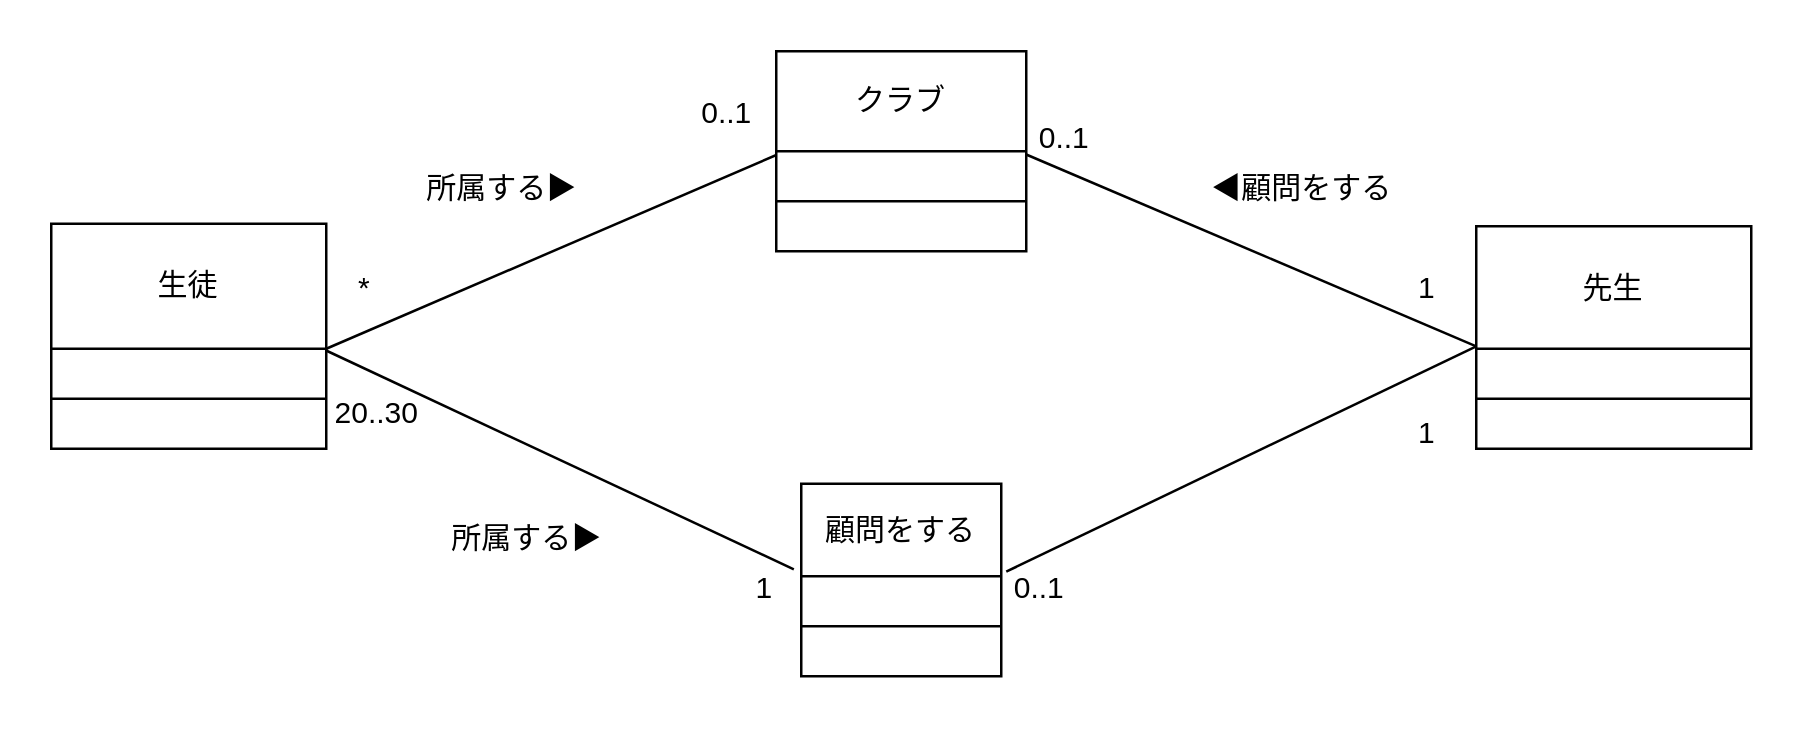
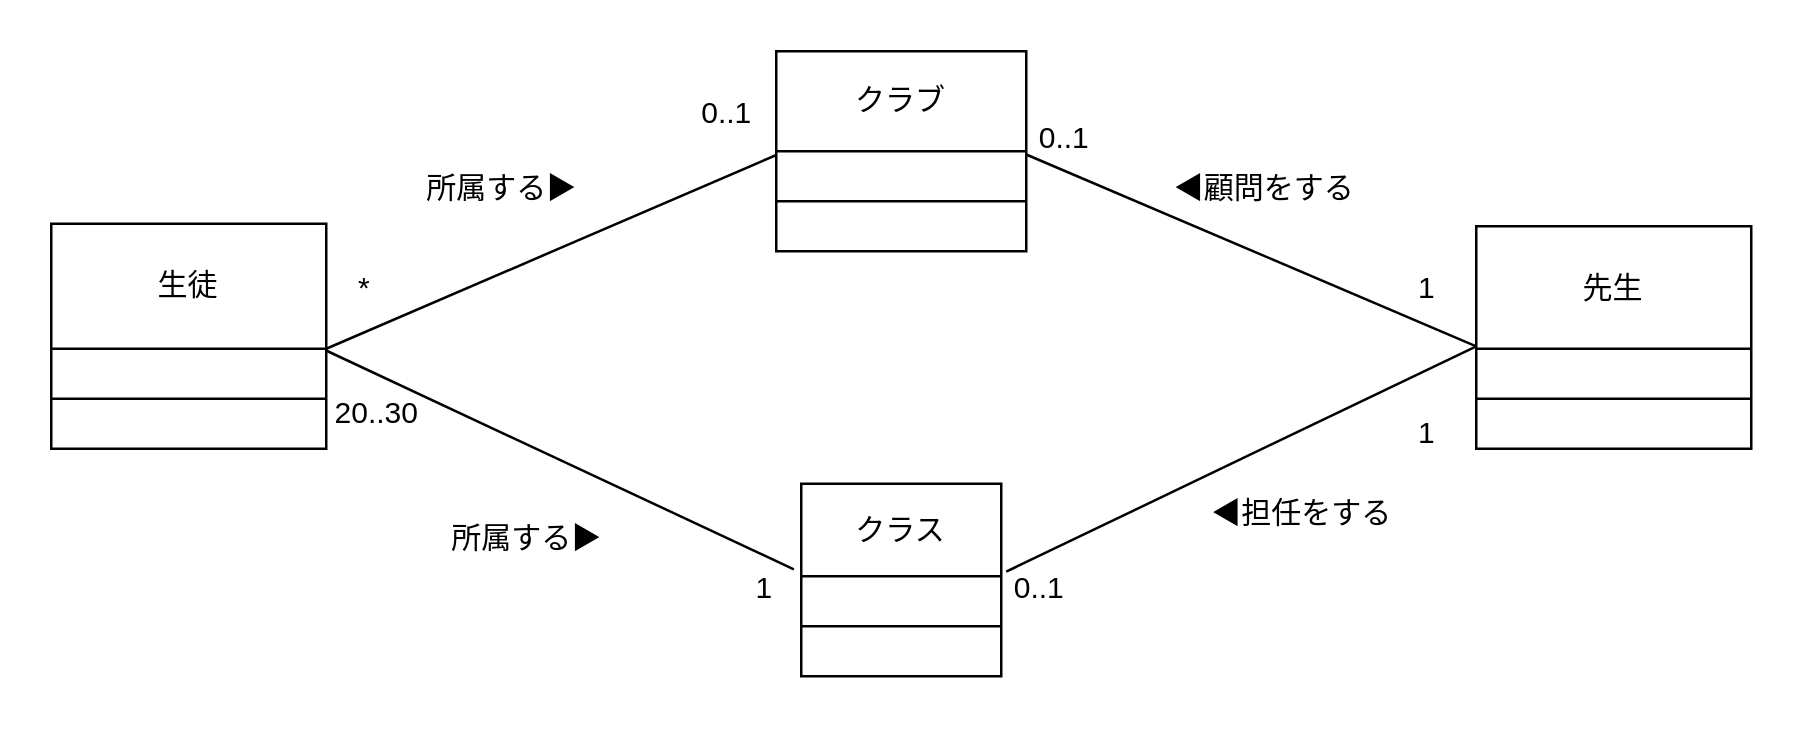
node "◀顧問をする": moved (1301, 189) -> (1264, 189)
node "◀担任をする": added
node "顧問をする": label "顧問をする" -> "クラス"
